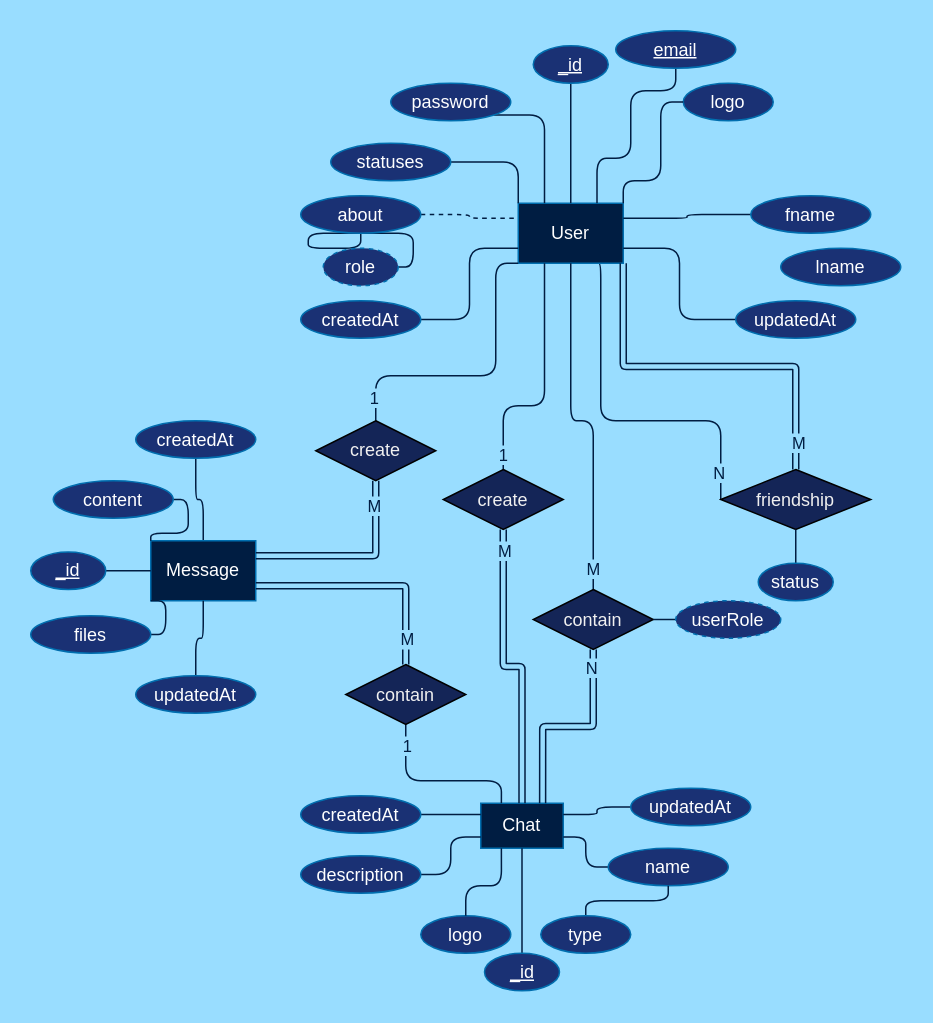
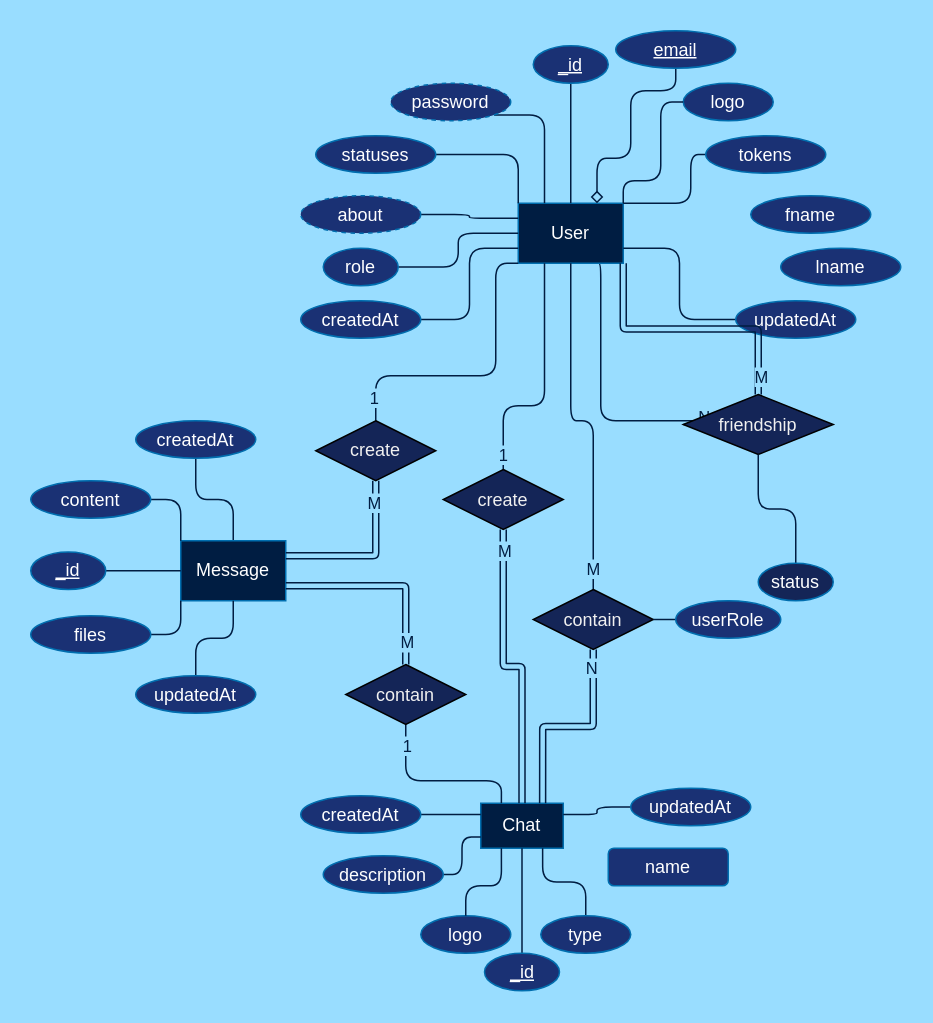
node "password": style solid -> dashed
node "tokens": added
node "statuses": moved (391, 162) -> (376, 155)
edge "email" -- "User": arrowhead none -> diamond
edge "tokens" -- "User": added
node "about": style solid -> dashed
edge "fname" -- "User": removed
edge "about" -- "User": style dashed -> solid
edge "about" -- "role": now "User" -- "role"
node "role": style dashed -> solid
node "content": moved (113, 500) -> (91, 500)
node "friendship": moved (796, 500) -> (758, 425)
node "Message": moved (203, 571) -> (233, 571)
node "status": fillcolor #1a3174 -> #142557
node "userRole": style dashed -> solid
edge "Chat" -- "name": removed
node "name": shape ellipse -> rounded rectangle
node "description": moved (361, 875) -> (383, 875)
edge "name" -- "type": now "Chat" -- "type"
